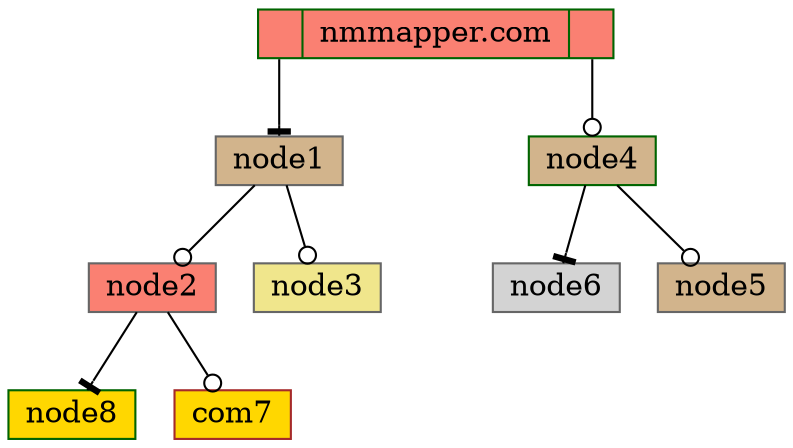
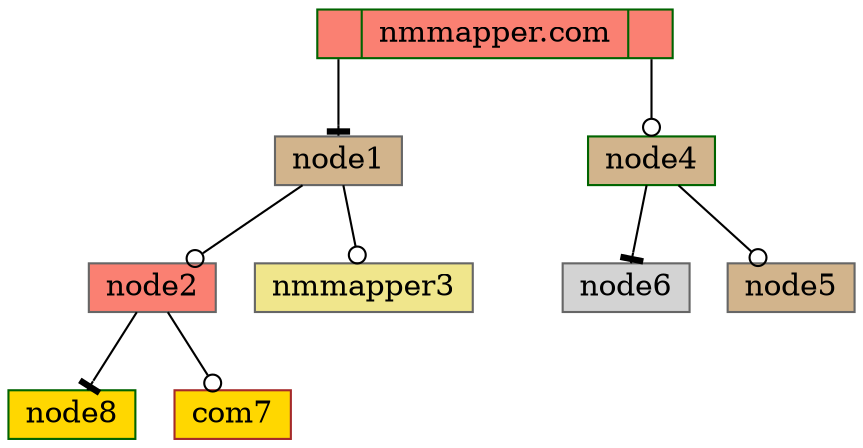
node "node3": label "node3" -> "nmmapper3"
